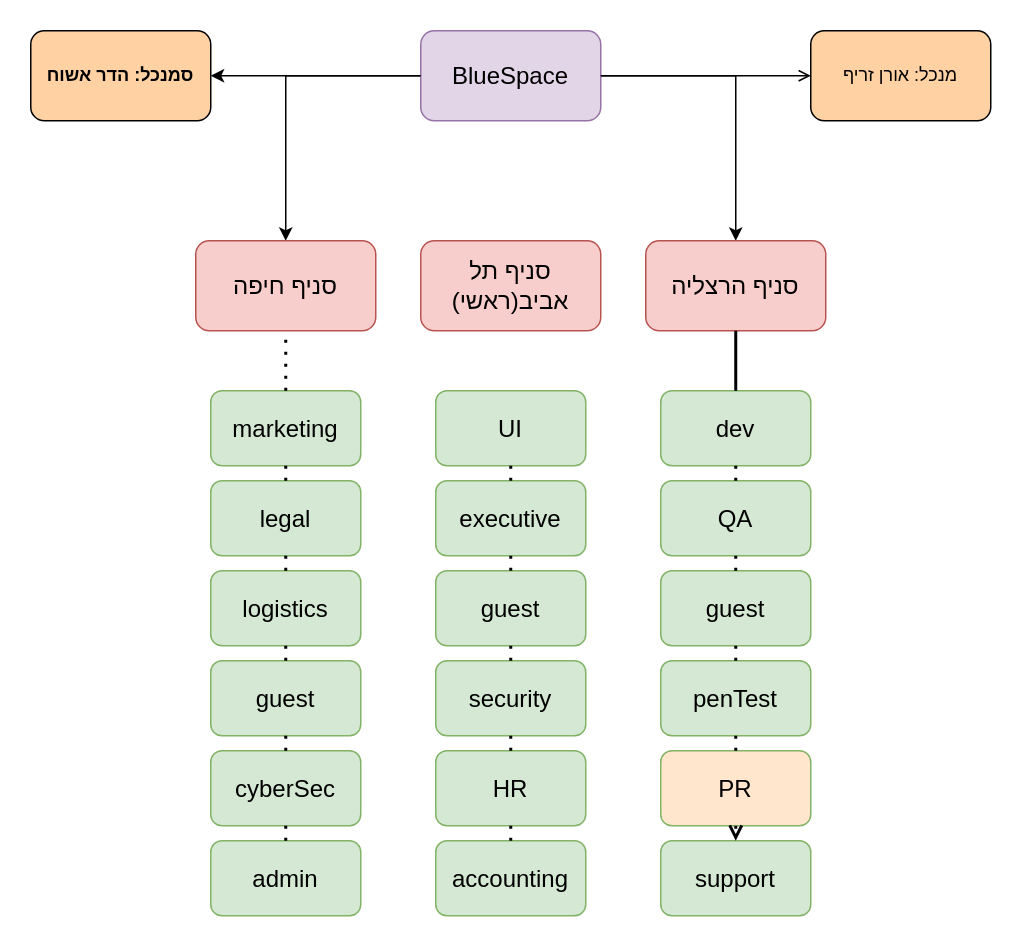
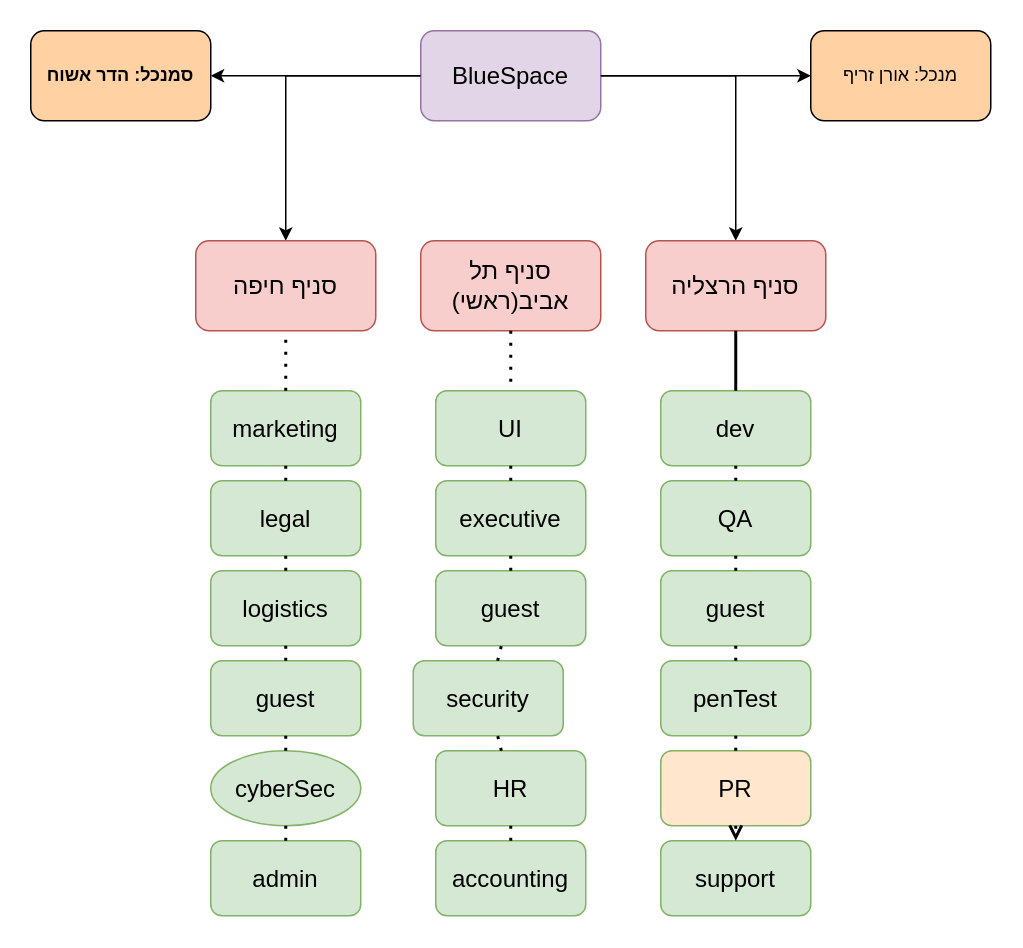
edge "BlueSpace" -> "מנכל: אורן זריף": arrowhead open -> classic
edge "סניף תל אביב(ראשי)" -- "UI": added
node "security": moved (511, 698) -> (488, 698)
node "cyberSec": shape rounded rectangle -> ellipse
